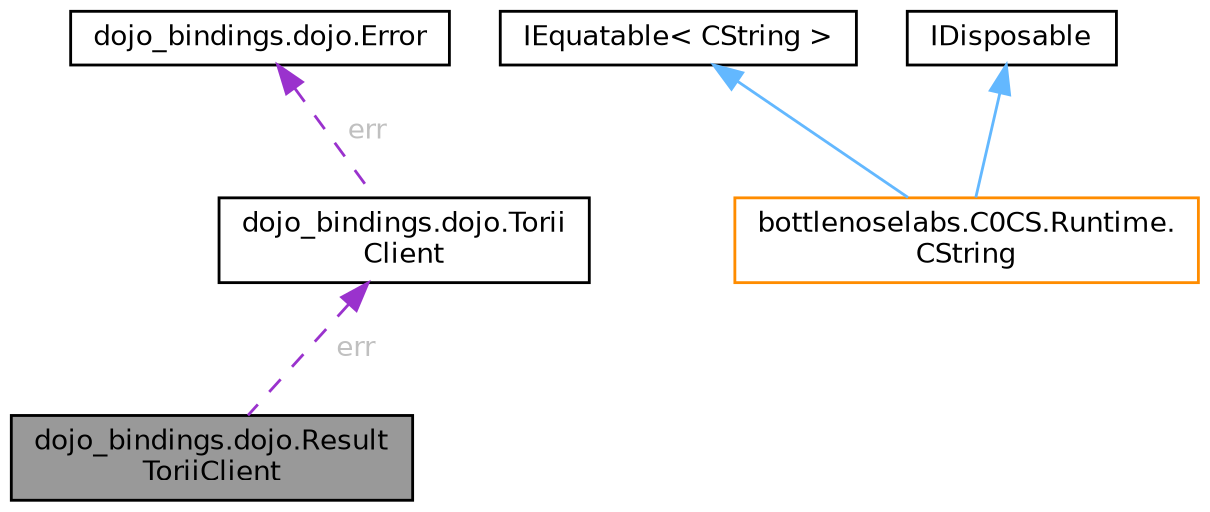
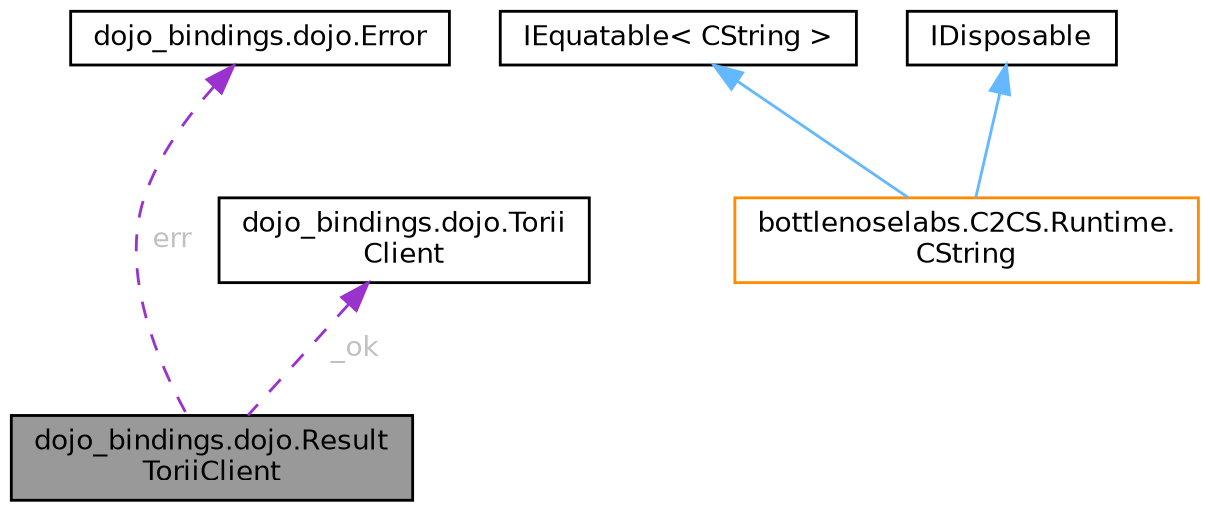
edge "dojo_bindings.dojo.Torii Client" -> "dojo_bindings.dojo.Error": now "dojo_bindings.dojo.Result ToriiClient" -> "dojo_bindings.dojo.Error"
node "bottlenoselabs.C0CS.Runtime. CString": label "bottlenoselabs.C0CS.Runtime. CString" -> "bottlenoselabs.C2CS.Runtime. CString"
edge "dojo_bindings.dojo.Result ToriiClient" -> "dojo_bindings.dojo.Torii Client": label " err" -> " _ok"
